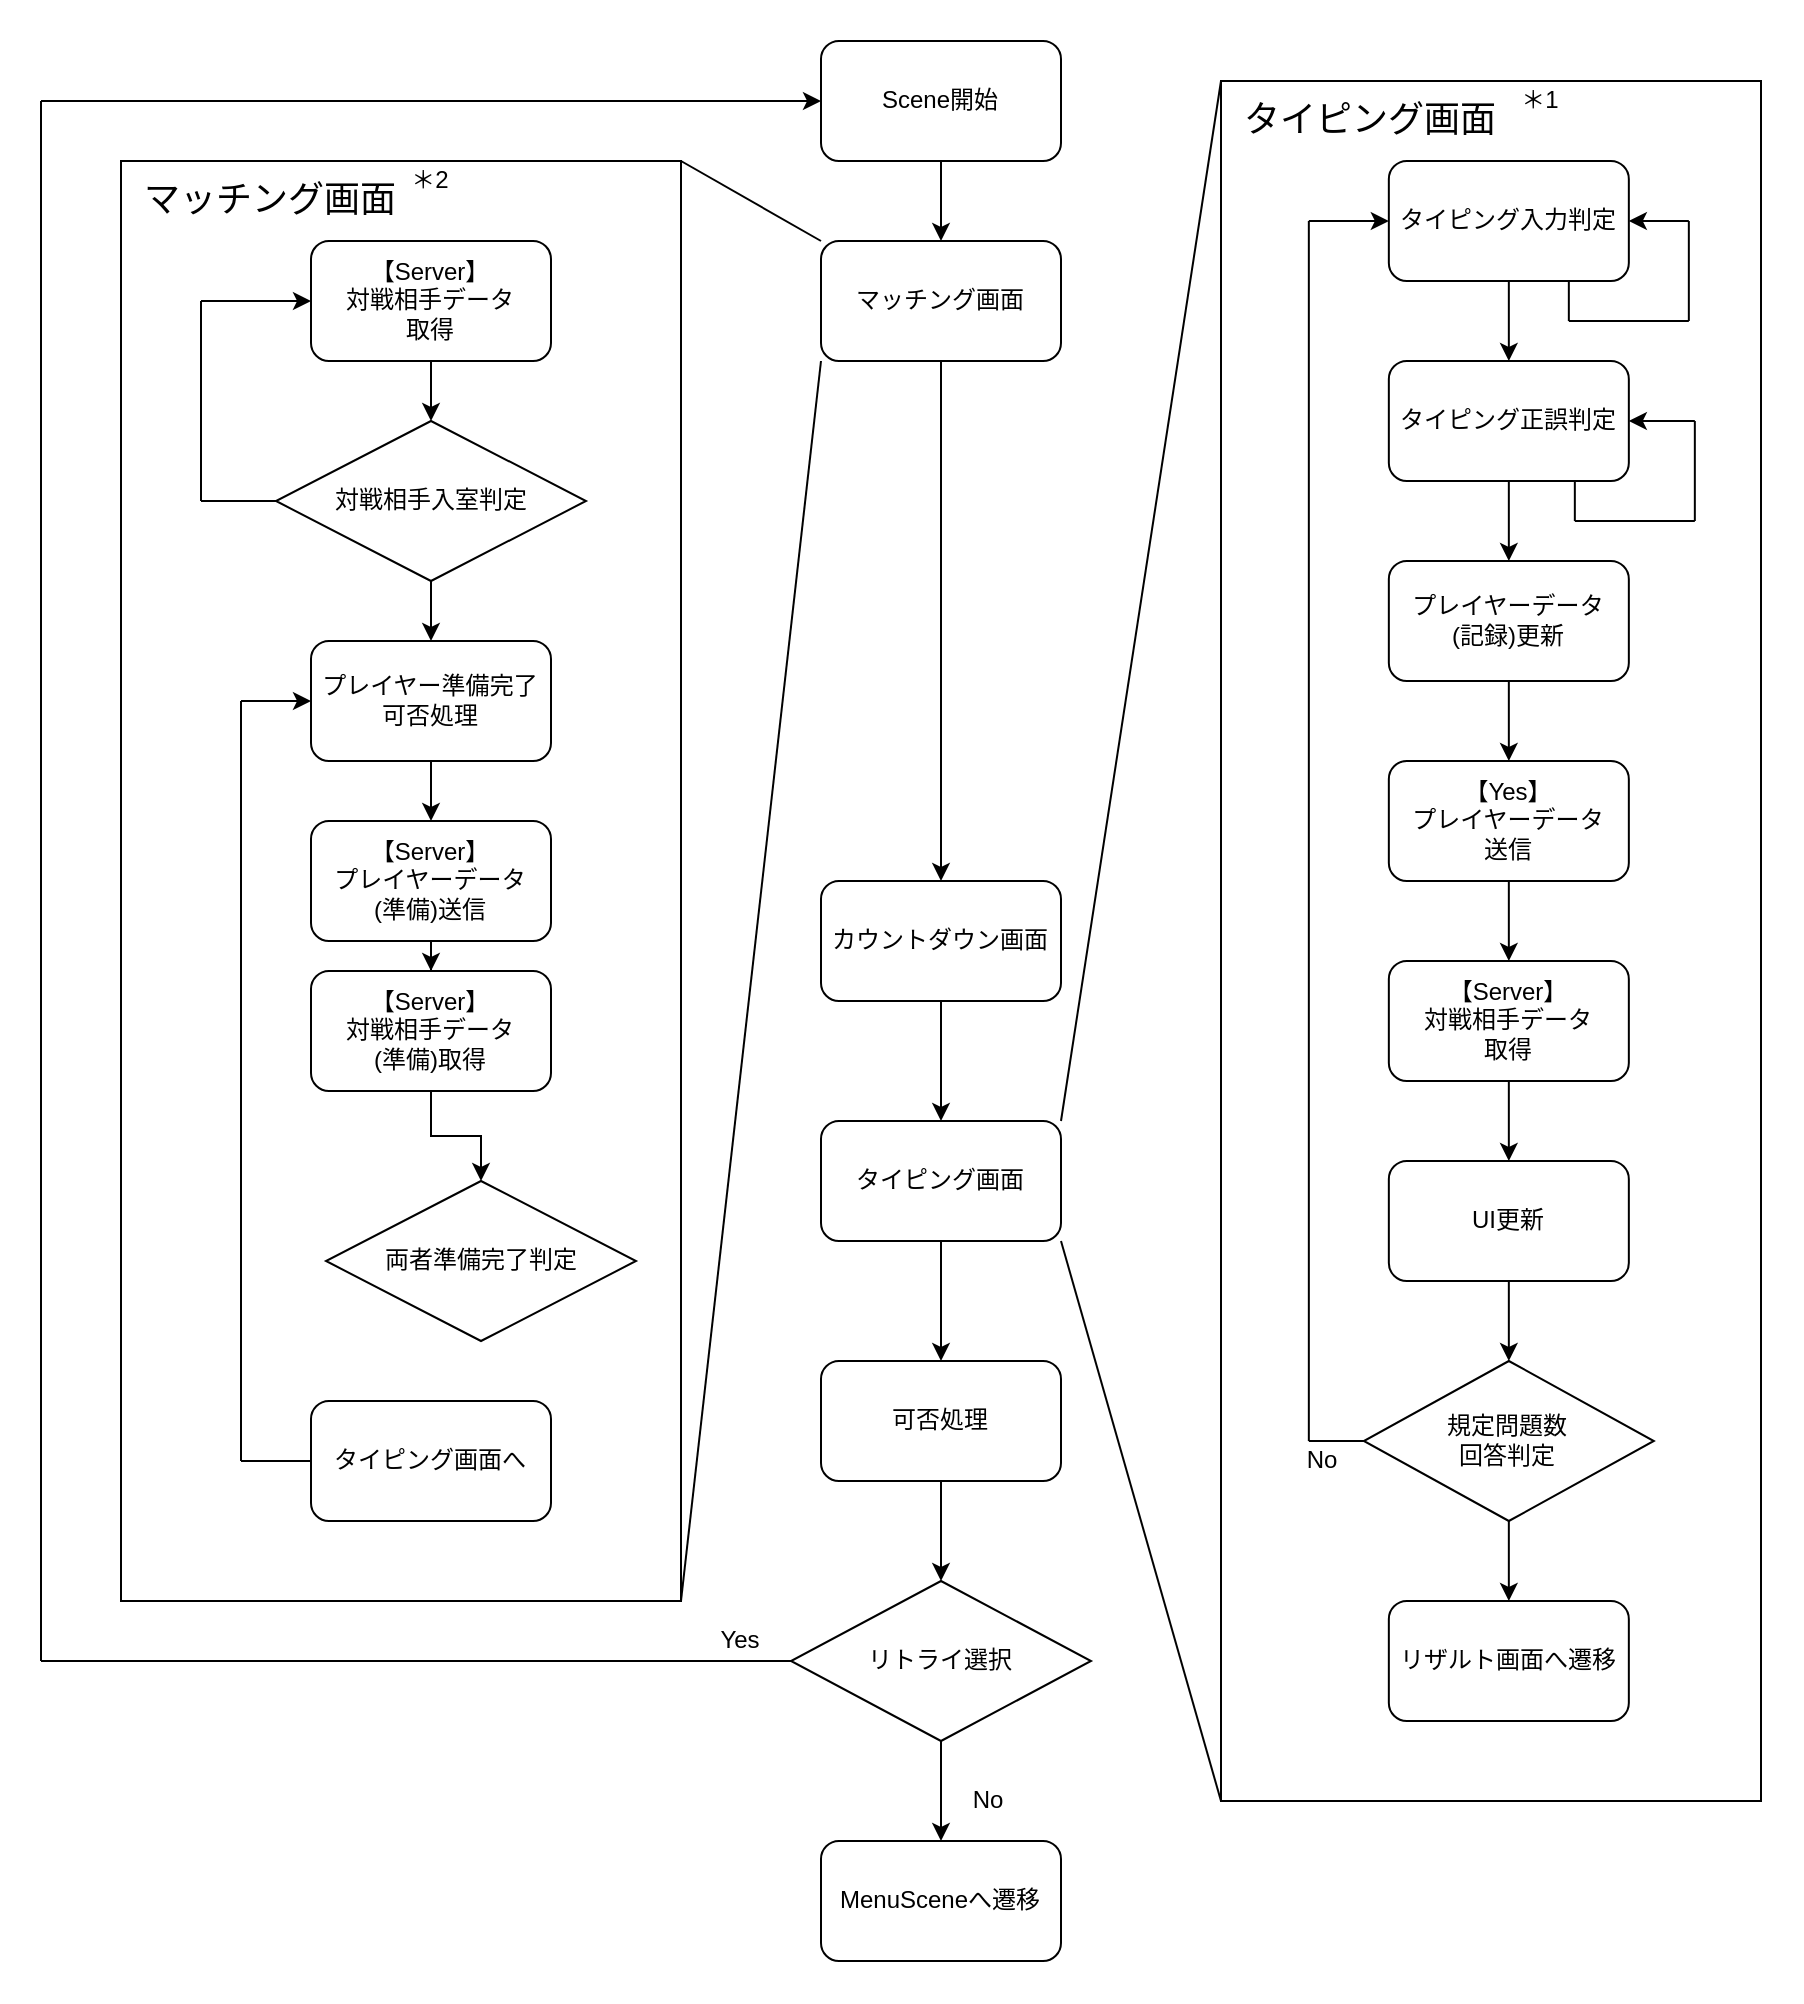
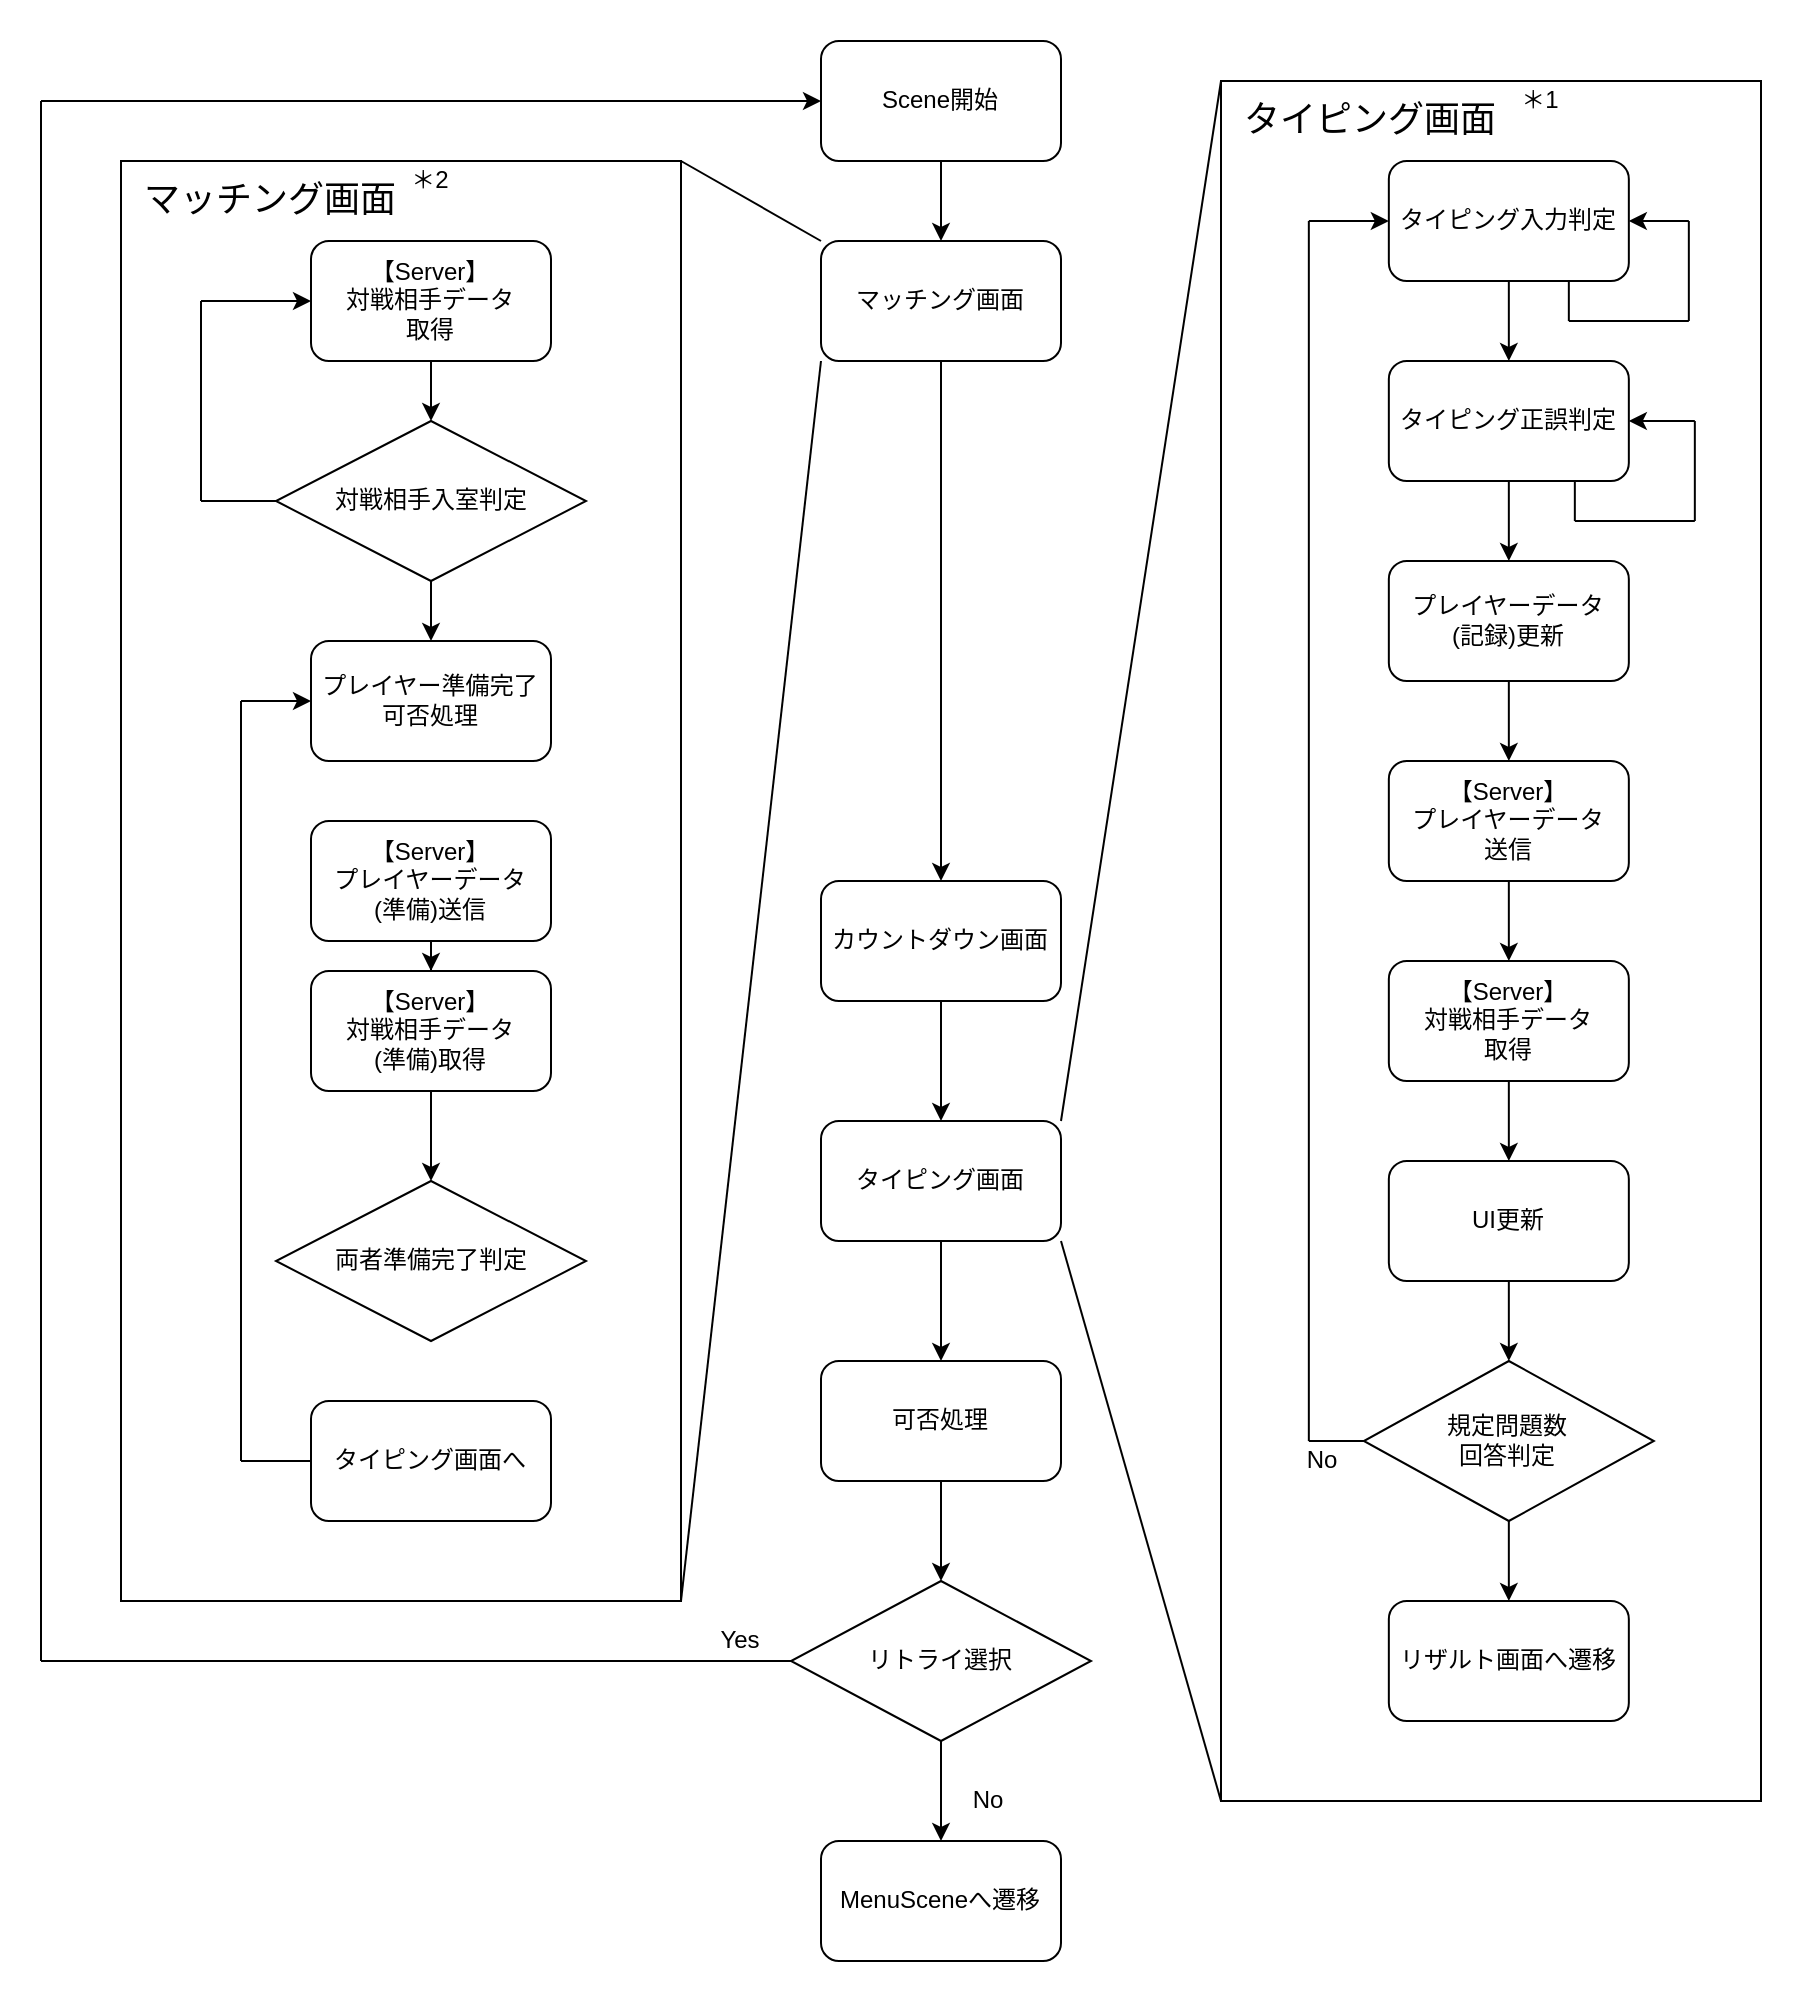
edge "プレイヤー準備完了 可否処理" -> "【Server】 プレイヤーデータ (準備)送信": removed
node "【Yes】 プレイヤーデータ 送信": label "【Yes】 プレイヤーデータ 送信" -> "【Server】 プレイヤーデータ 送信"
node "両者準備完了判定": moved (481, 1261) -> (431, 1261)
